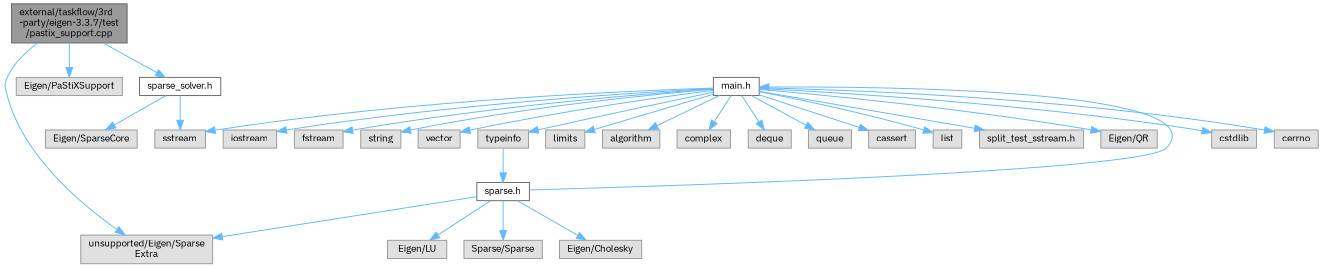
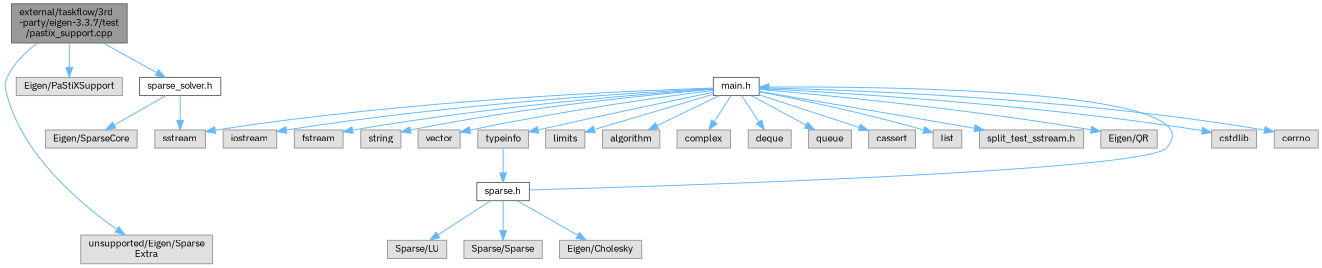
edge "sparse.h" -> "unsupported/Eigen/Sparse Extra": removed
node "Eigen/LU": label "Eigen/LU" -> "Sparse/LU"
